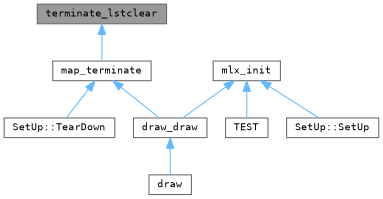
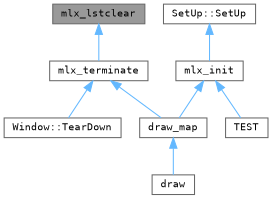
node "terminate_lstclear": label "terminate_lstclear" -> "mlx_lstclear"
node "map_terminate": label "map_terminate" -> "mlx_terminate"
edge "SetUp::SetUp" -> "mlx_init": reversed
node "SetUp::TearDown": label "SetUp::TearDown" -> "Window::TearDown"
node "draw_draw": label "draw_draw" -> "draw_map"
